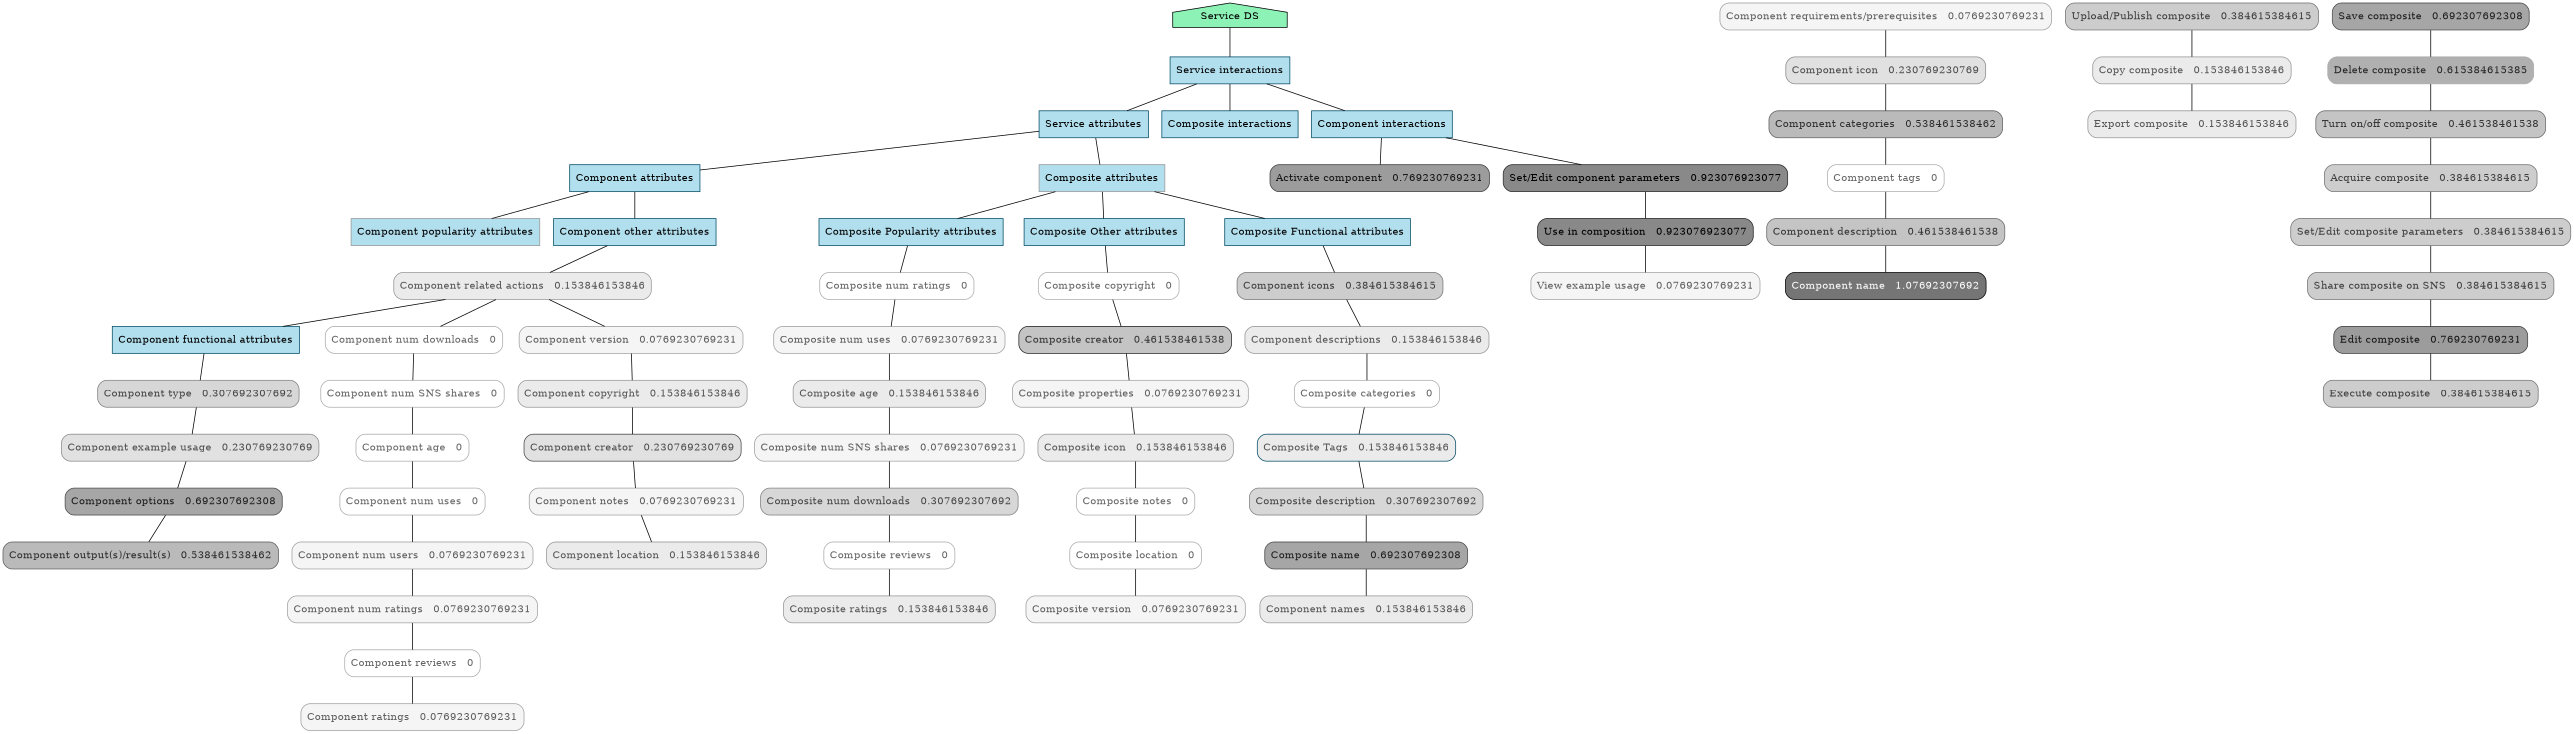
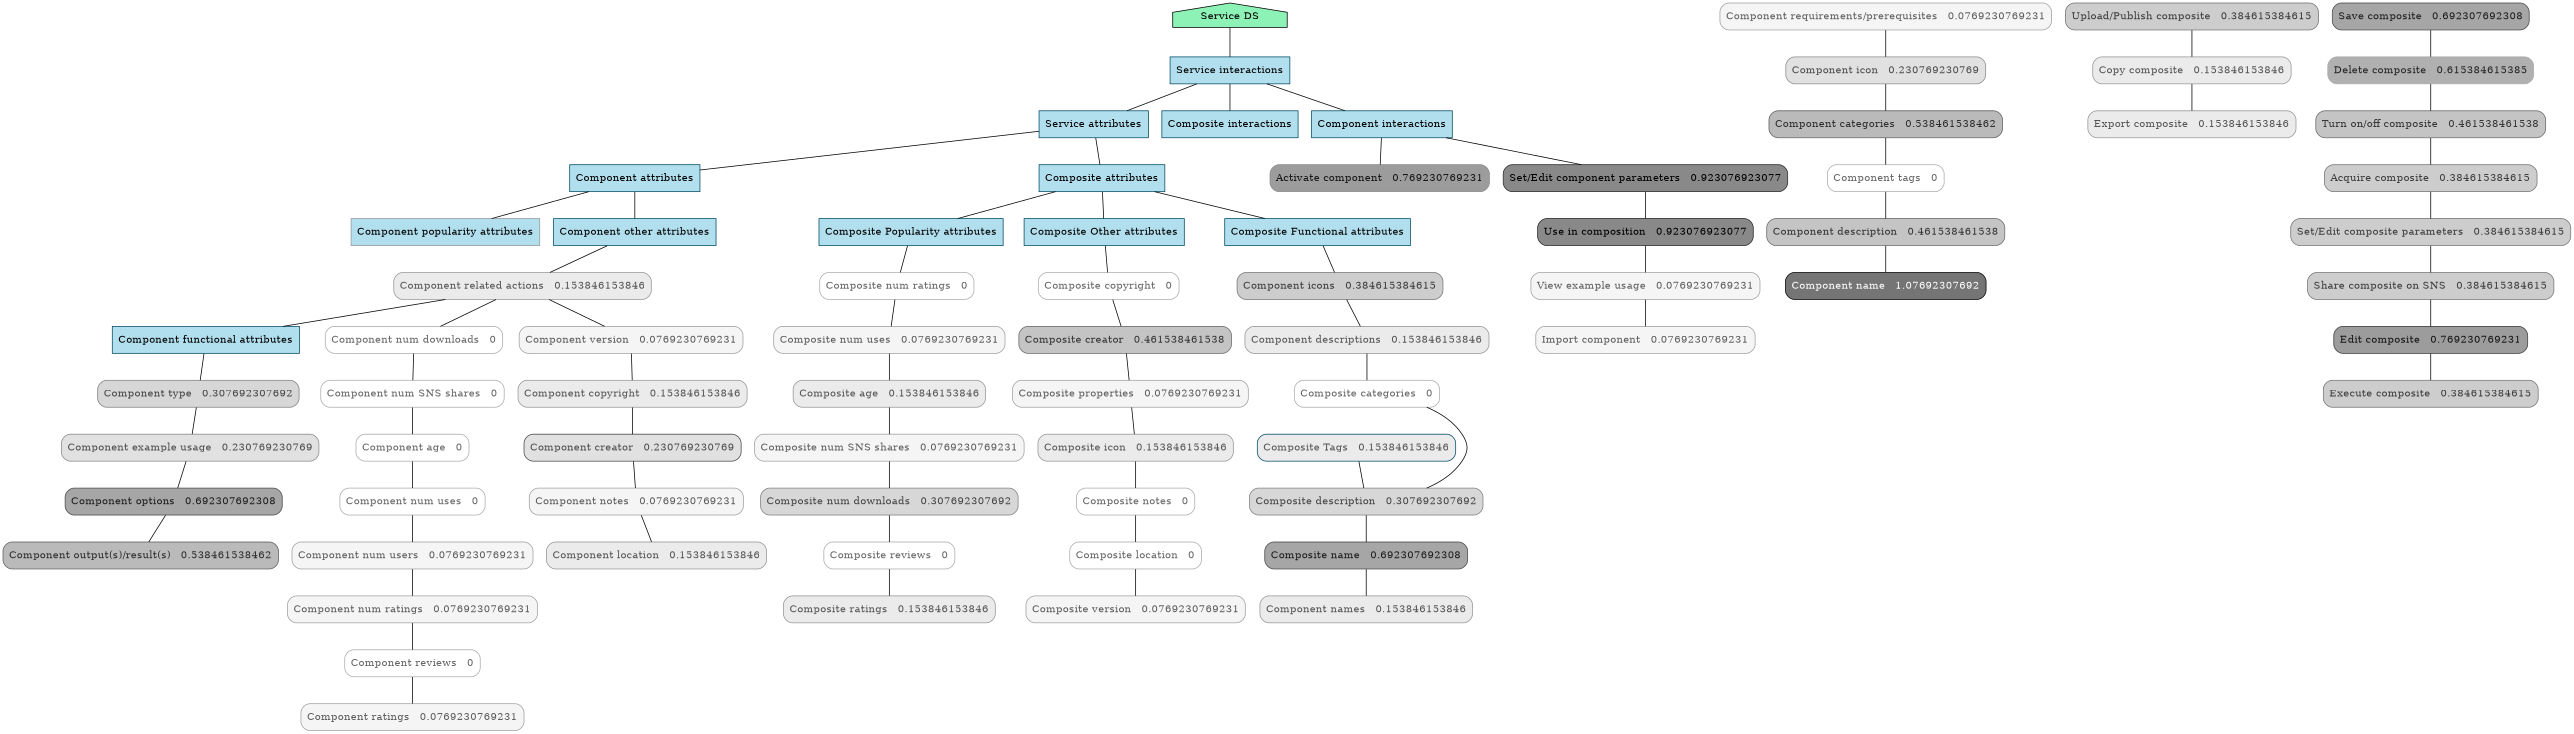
node "Composite attributes": color #949494 -> #004a63
node "Activate component   0.769230769231": color #3b3b3b -> #898989
node "Composite creator   0.461538461538": color #242424 -> #676767
node "Import component   0.0769230769231": added
edge "Composite categories   0" -- "Composite Tags   0.153846153846": now "Composite categories   0" -- "Composite description   0.307692307692"
